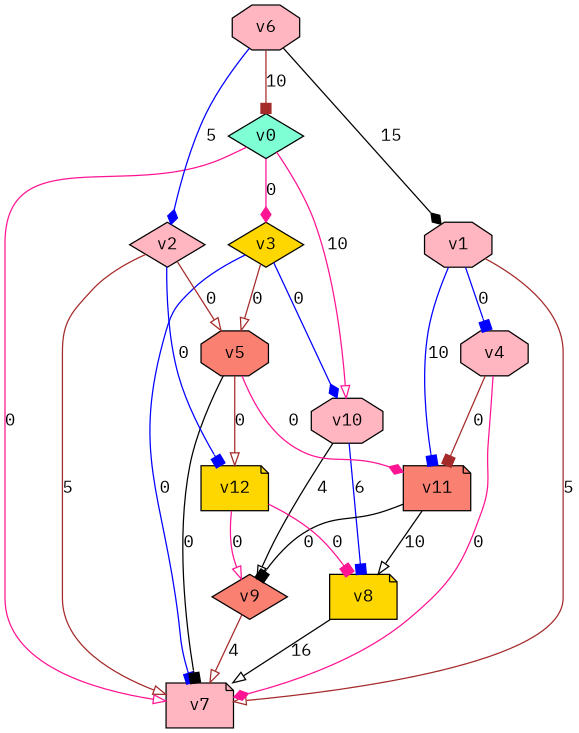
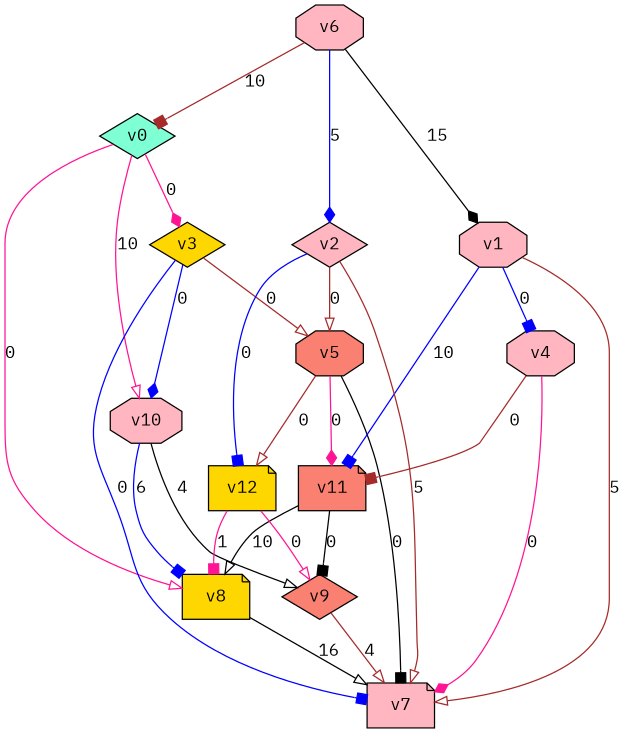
edge "v0" -> "v7": now "v0" -> "v8"
edge "v12" -> "v8": label "0" -> "1"
